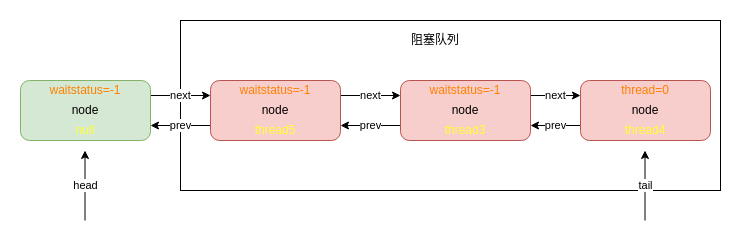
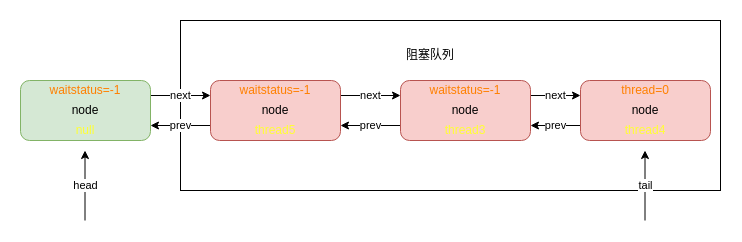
node "阻塞队列": moved (436, 41) -> (431, 56)
